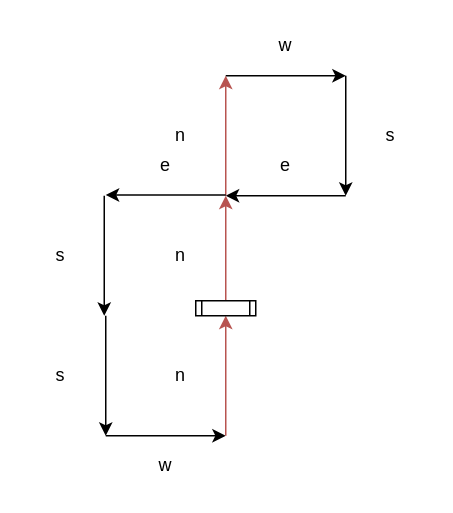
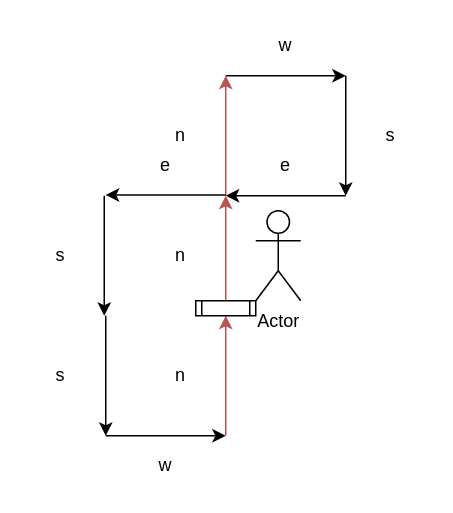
node "Actor": added
